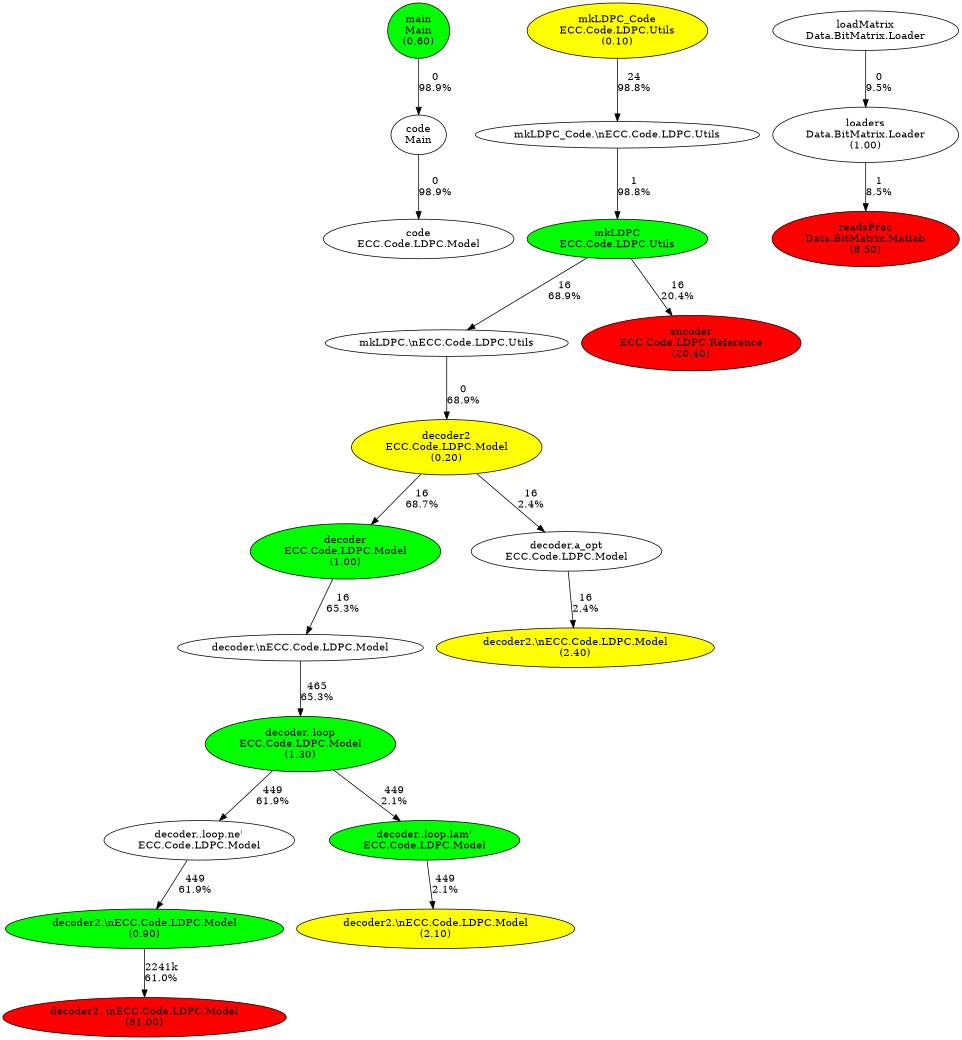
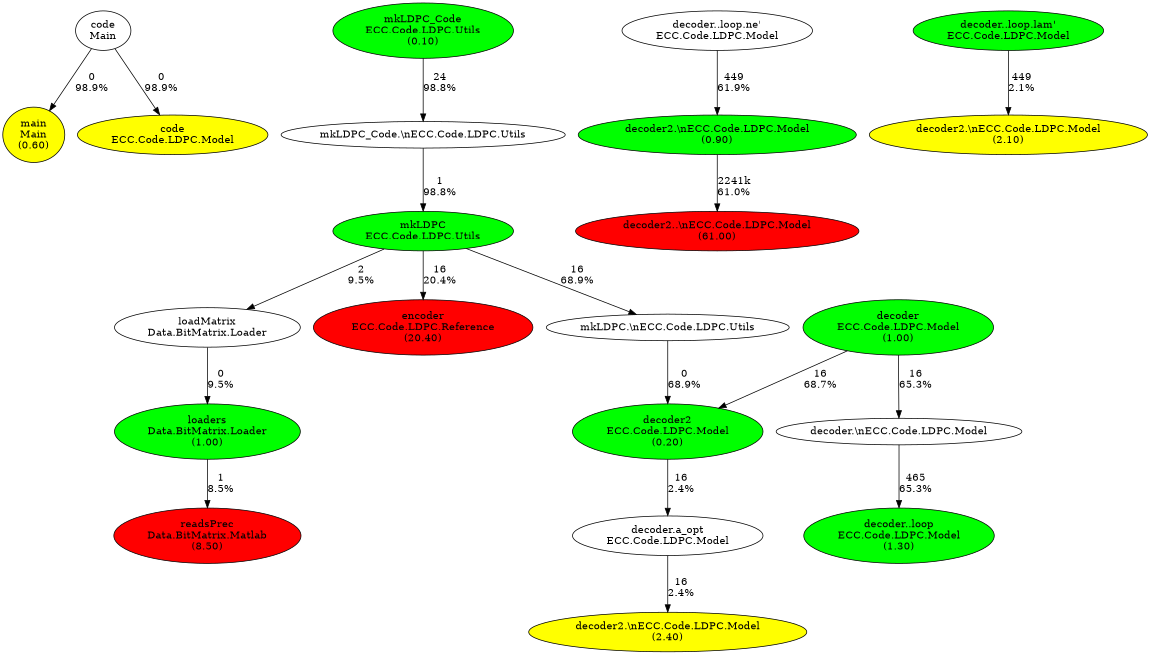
node "main Main (0.60)": fillcolor green -> yellow
node "mkLDPC_Code ECC.Code.LDPC.Utils (0.10)": fillcolor yellow -> green
edge "main Main (0.60)" -> "code Main": reversed
node "loaders Data.BitMatrix.Loader (1.00)": fillcolor white -> green
node "code ECC.Code.LDPC.Model": fillcolor white -> yellow
edge "mkLDPC ECC.Code.LDPC.Utils" -> "loadMatrix Data.BitMatrix.Loader": added, label "2 9.5%"
node "decoder2 ECC.Code.LDPC.Model (0.20)": fillcolor yellow -> green
edge "decoder2 ECC.Code.LDPC.Model (0.20)" -> "decoder ECC.Code.LDPC.Model (1.00)": reversed
edge "decoder..loop ECC.Code.LDPC.Model (1.30)" -> "decoder..loop.ne' ECC.Code.LDPC.Model": removed, label "449 61.9%"
edge "decoder..loop ECC.Code.LDPC.Model (1.30)" -> "decoder..loop.lam' ECC.Code.LDPC.Model": removed, label "449 2.1%"
